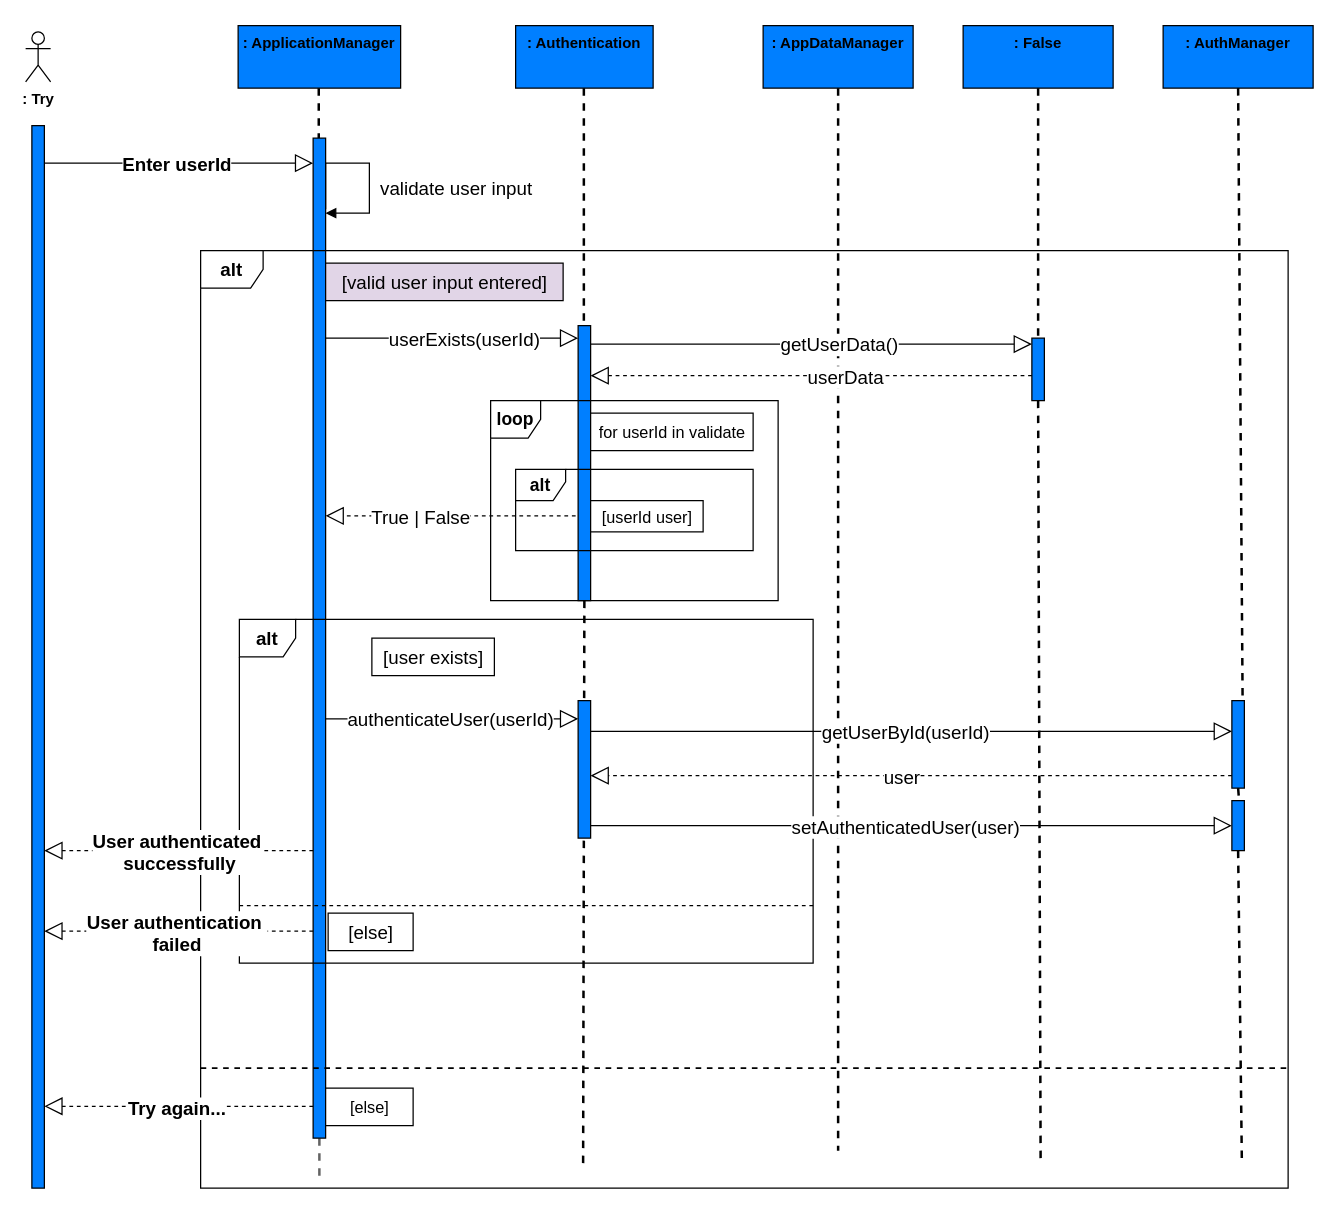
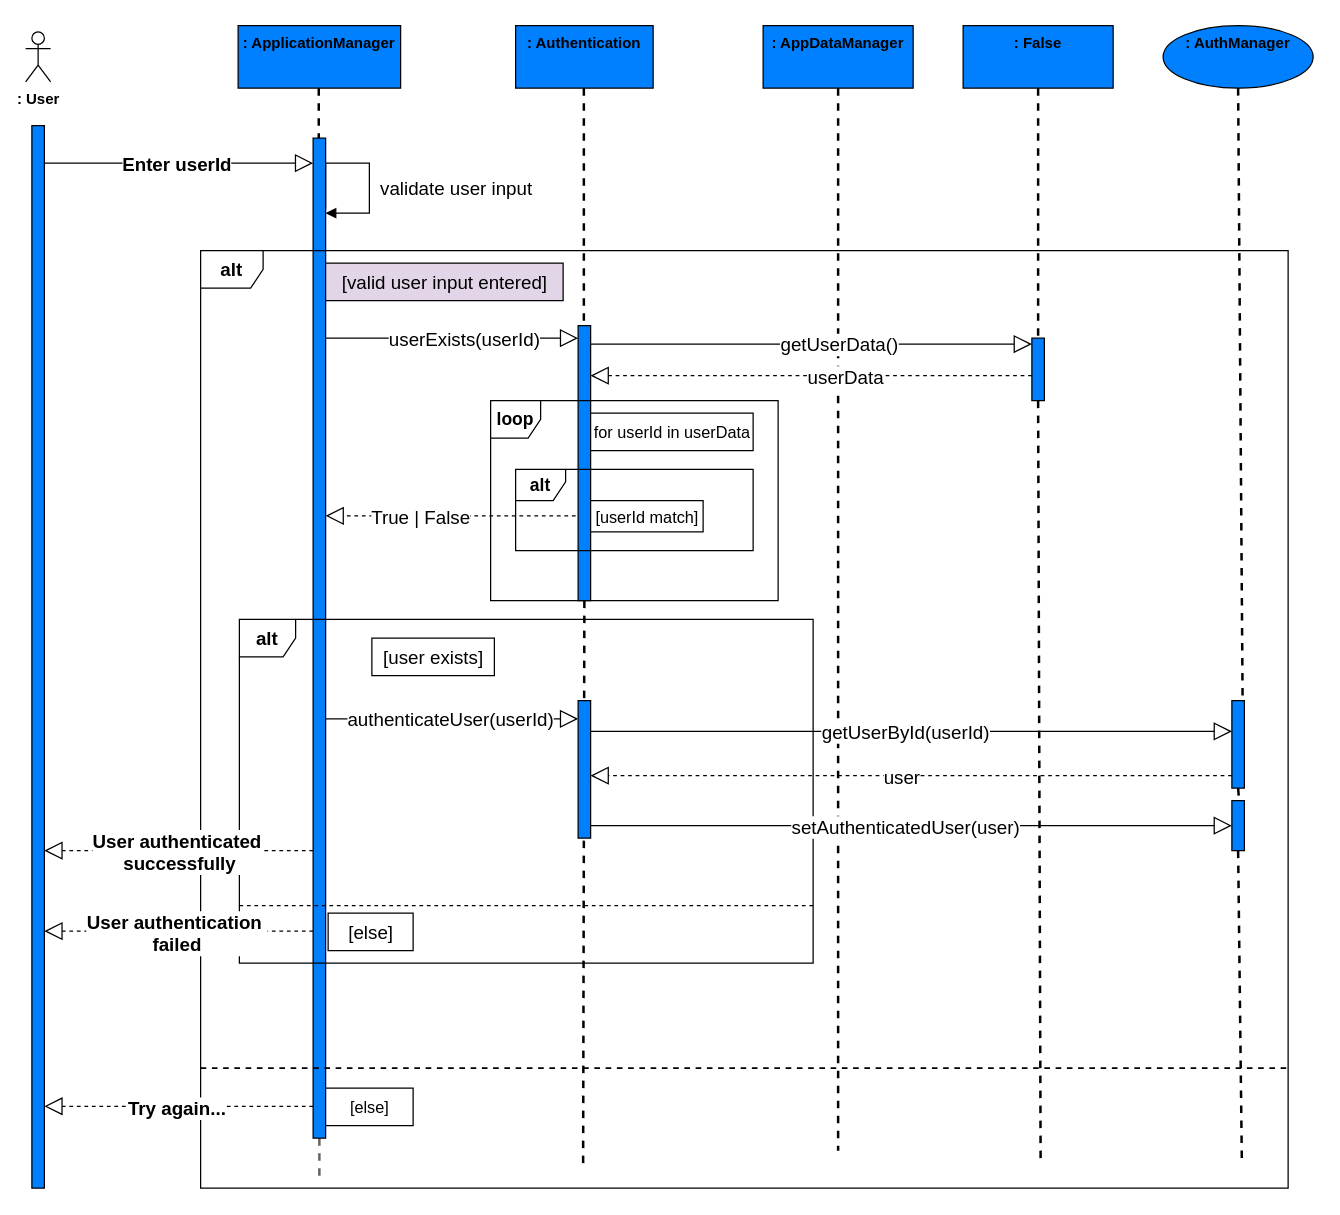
node ": AuthManager": shape rectangle -> ellipse
node ": Try": label ": Try" -> ": User"
node "for userId in validate": label "for userId in validate" -> "for userId in userData"
node "[userId user]": label "[userId user]" -> "[userId match]"
